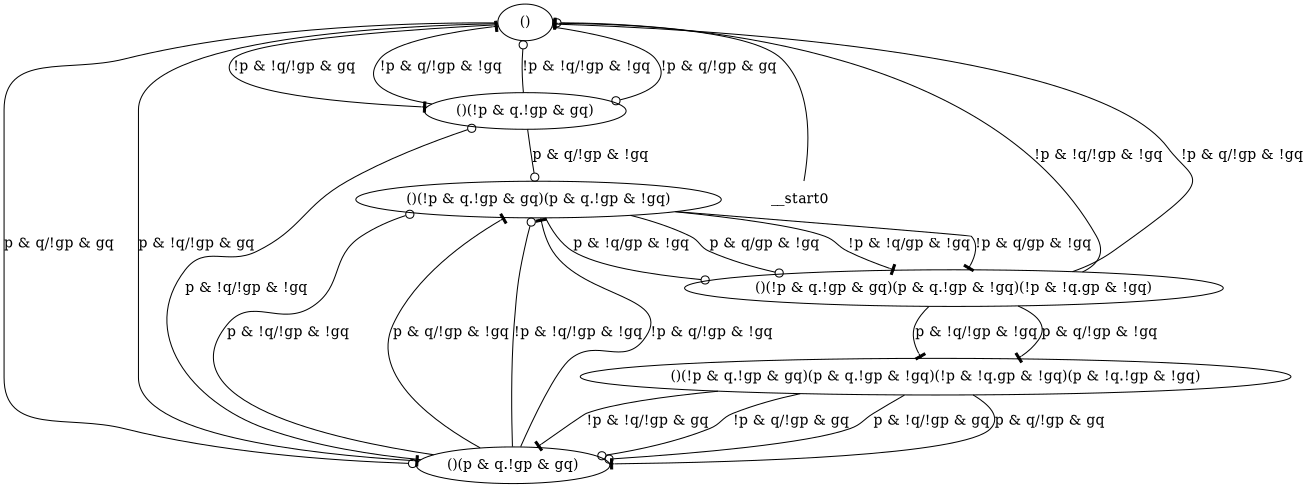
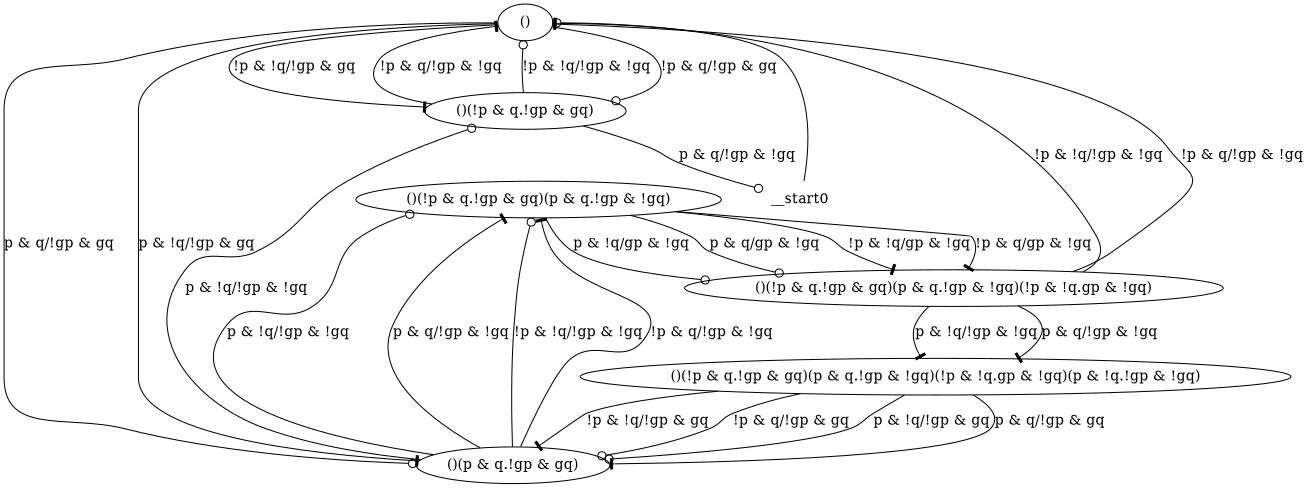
edge "()(!p & q.!gp & gq)" -> "()(!p & q.!gp & gq)(p & q.!gp & !gq)": now "()(!p & q.!gp & gq)" -> "__start0"
